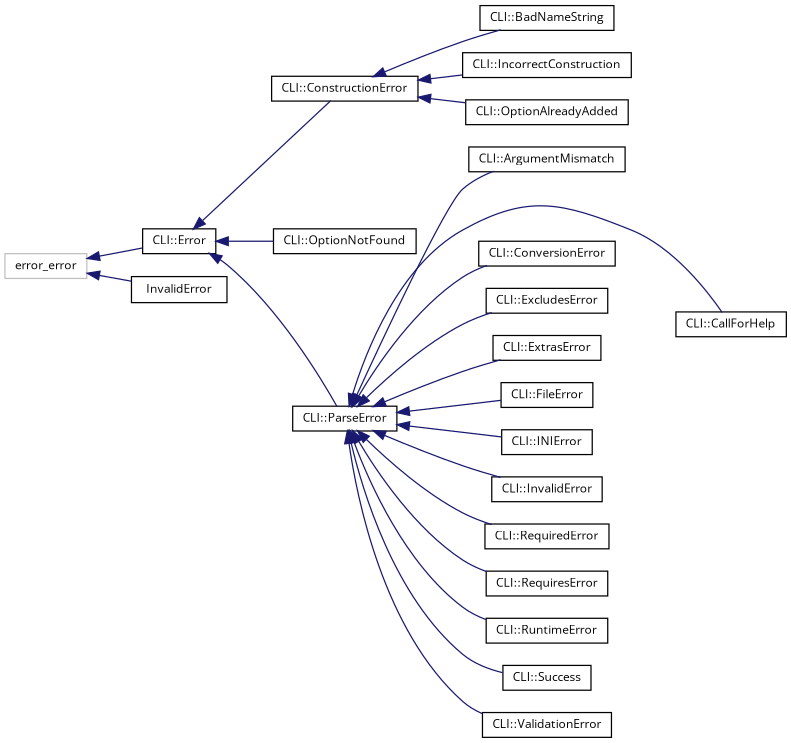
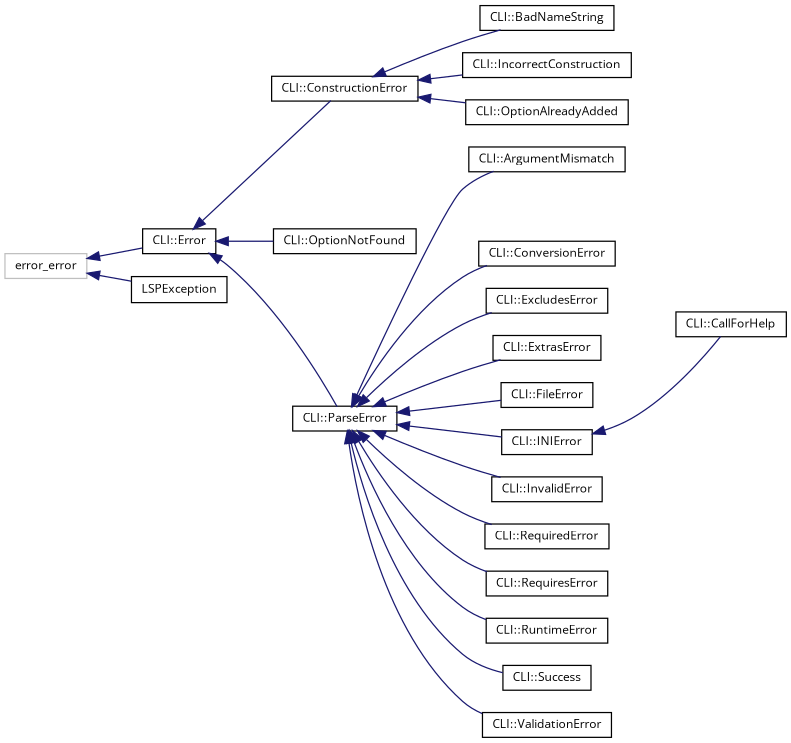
edge "CLI::CallForHelp" -> "CLI::ParseError": now "CLI::CallForHelp" -> "CLI::INIError"
node "InvalidError": label "InvalidError" -> "LSPException"
